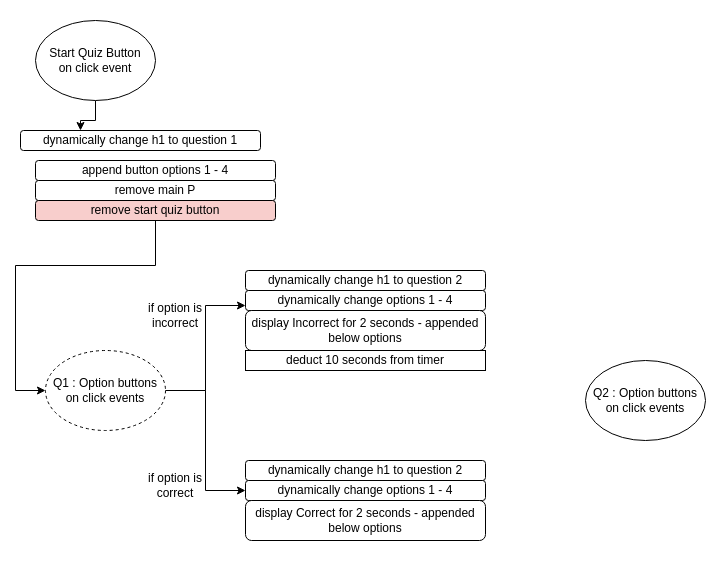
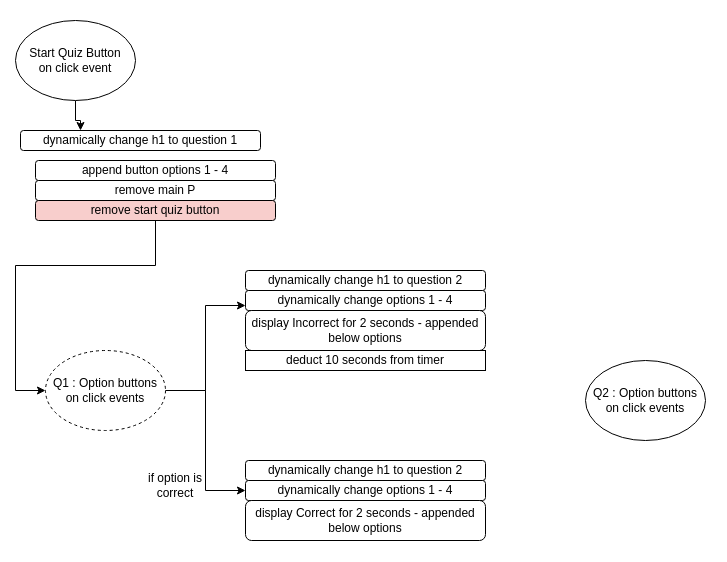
node "Start Quiz Button on click event": moved (96, 61) -> (76, 61)
node "if option is incorrect": removed
